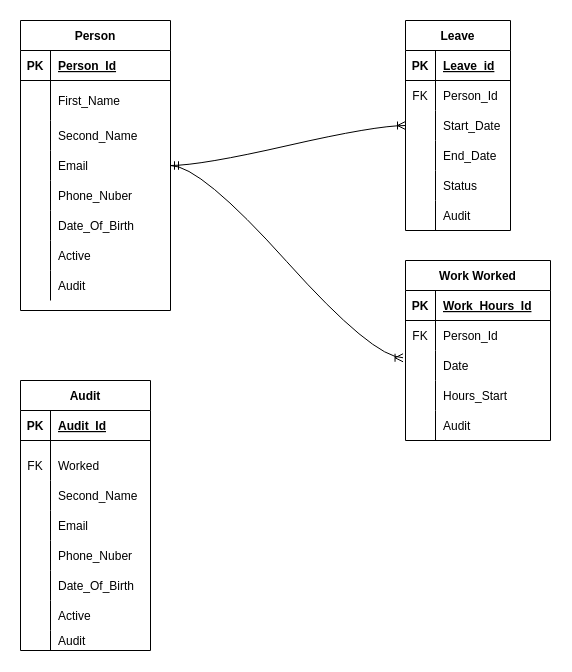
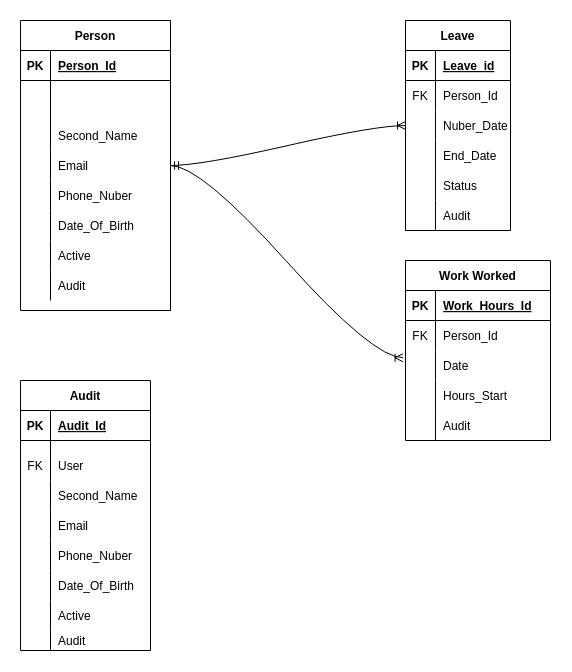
node "First_Name": removed
node "Start_Date": label "Start_Date" -> "Nuber_Date"
node "Worked": label "Worked" -> "User"
